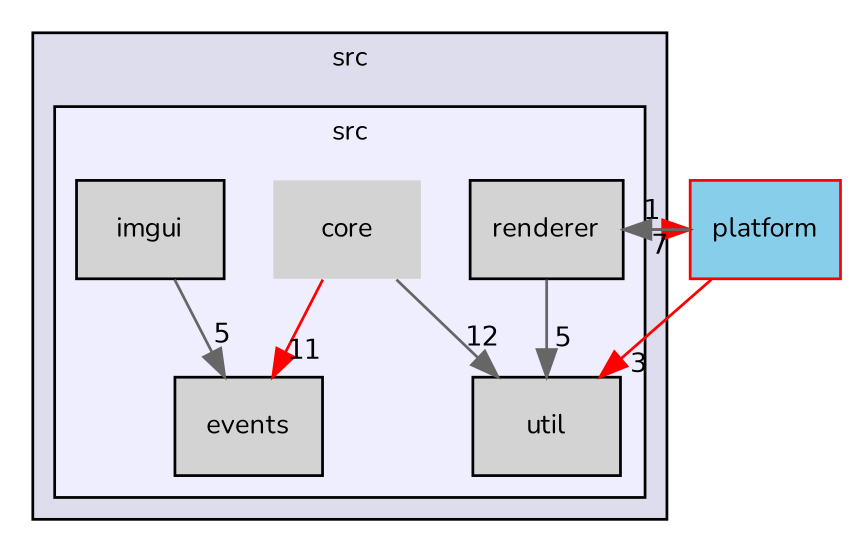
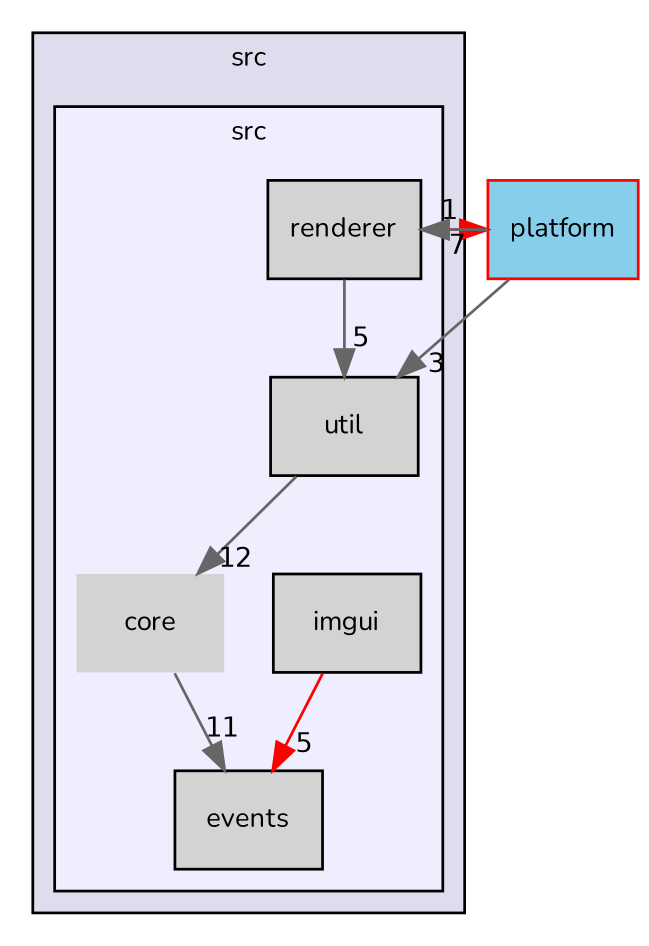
edge "platform" -> "util": color red -> gray40
edge "imgui" -> "events": color gray40 -> red
edge "core" -> "events": color red -> gray40
edge "core" -> "util": reversed
